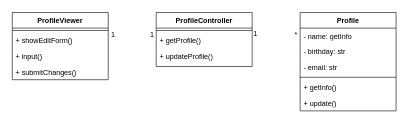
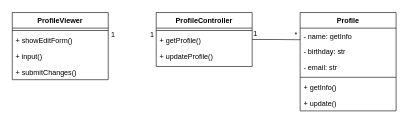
edge "- name: getInfo" -- "ProfileController": added
